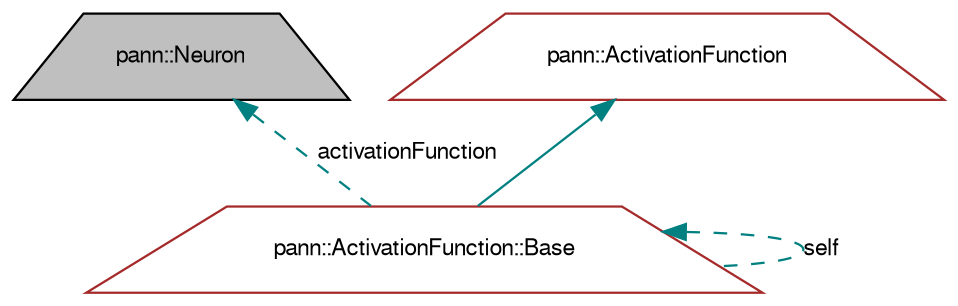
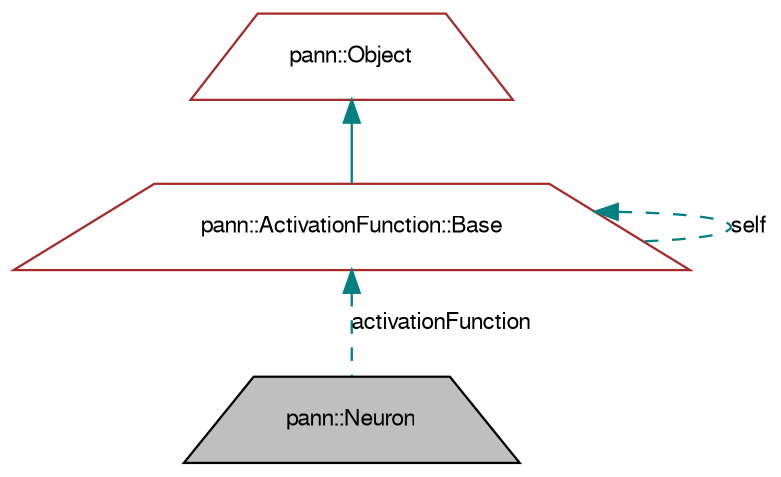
node "pann::ActivationFunction": label "pann::ActivationFunction" -> "pann::Object"
edge "pann::ActivationFunction::Base" -> "pann::Neuron": reversed
